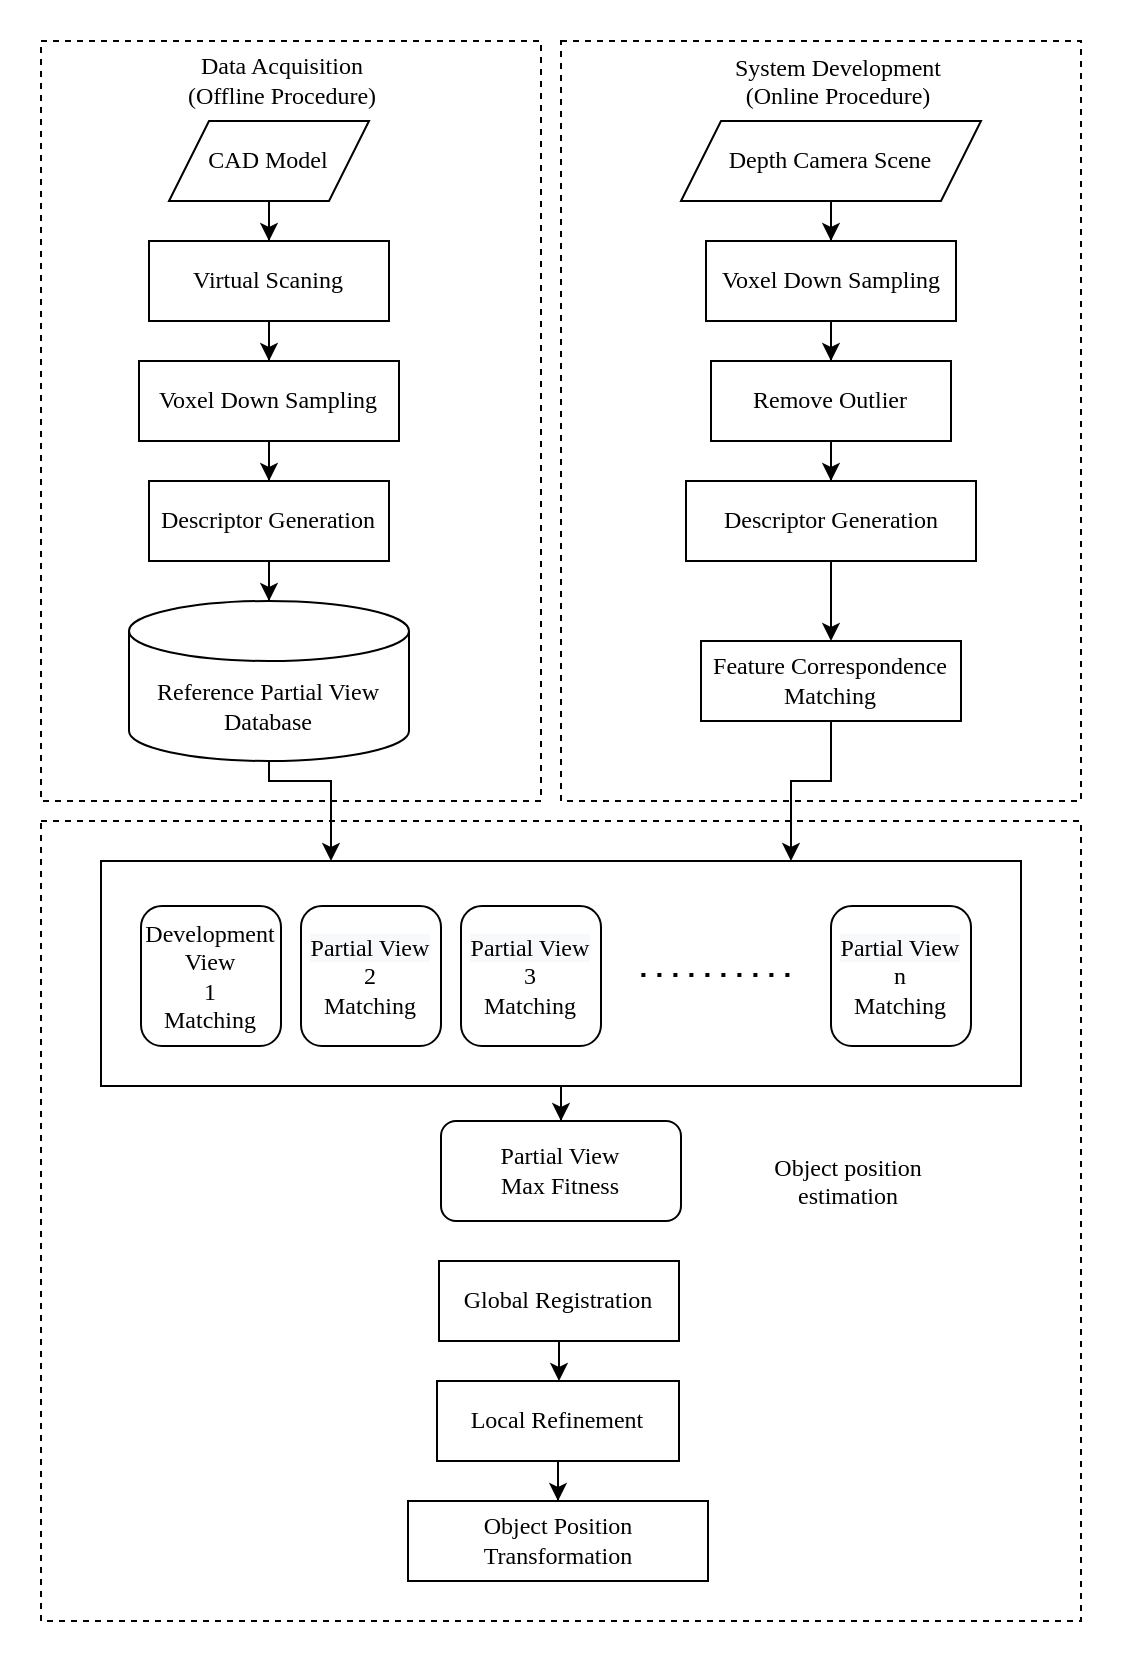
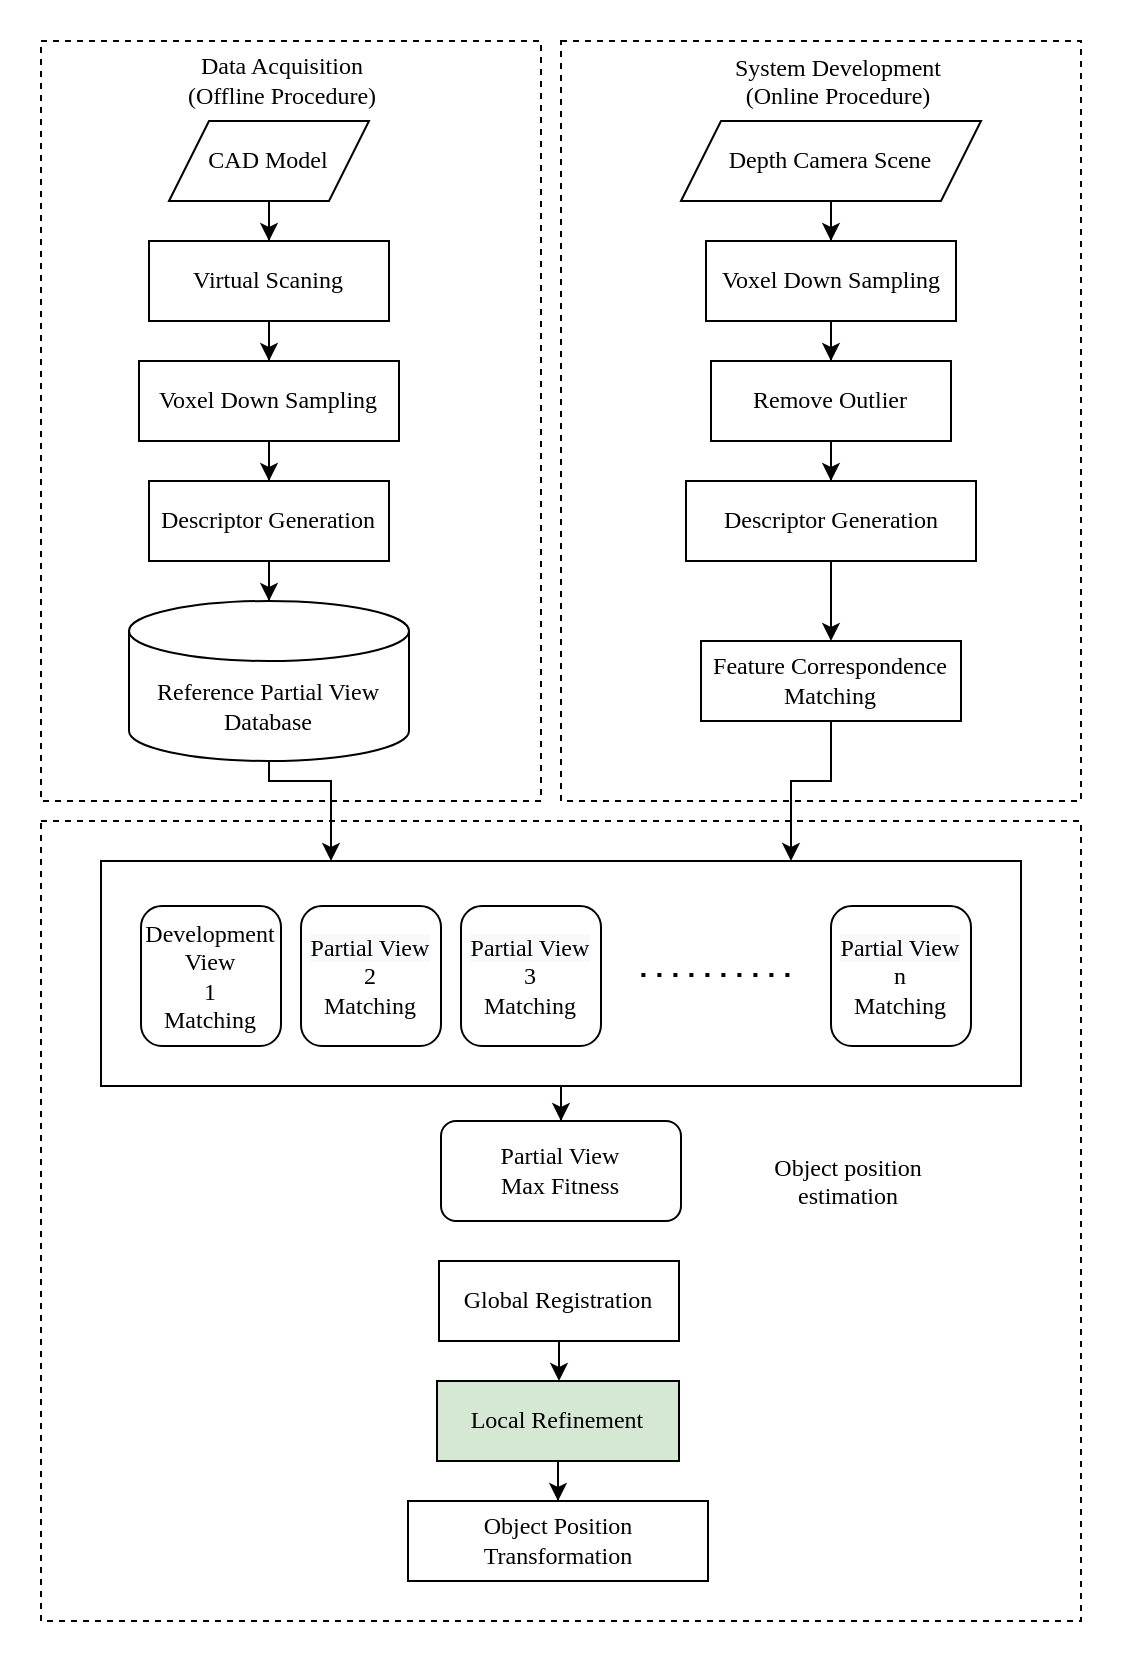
node "Local Refinement": fillcolor #ffffff -> #d5e8d4
